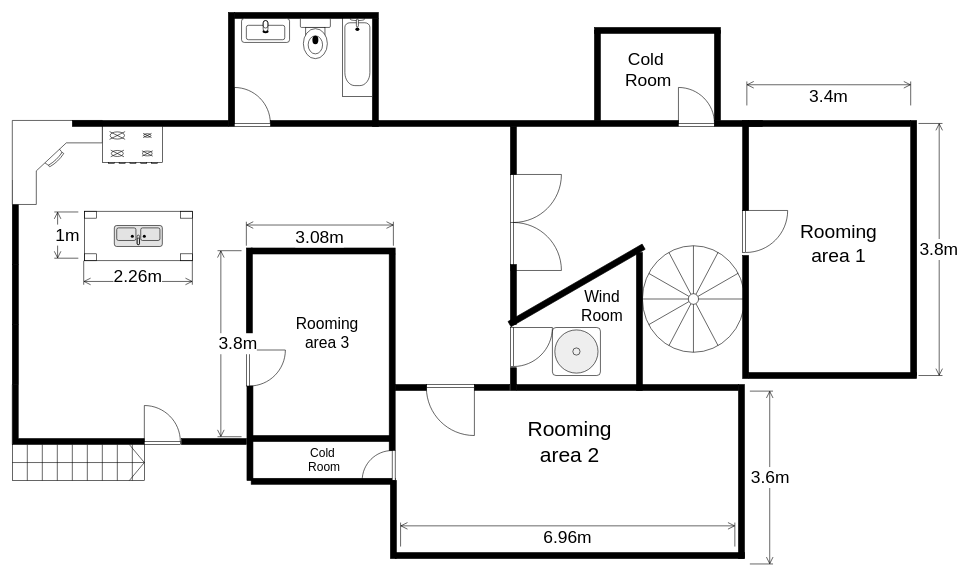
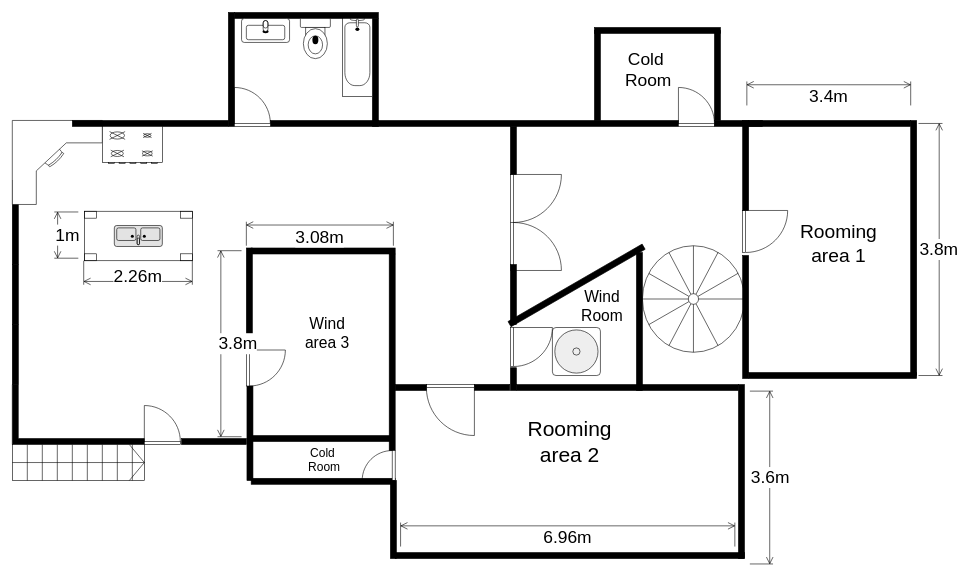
node "Rooming area 3": label "Rooming area 3" -> "Wind area 3"
